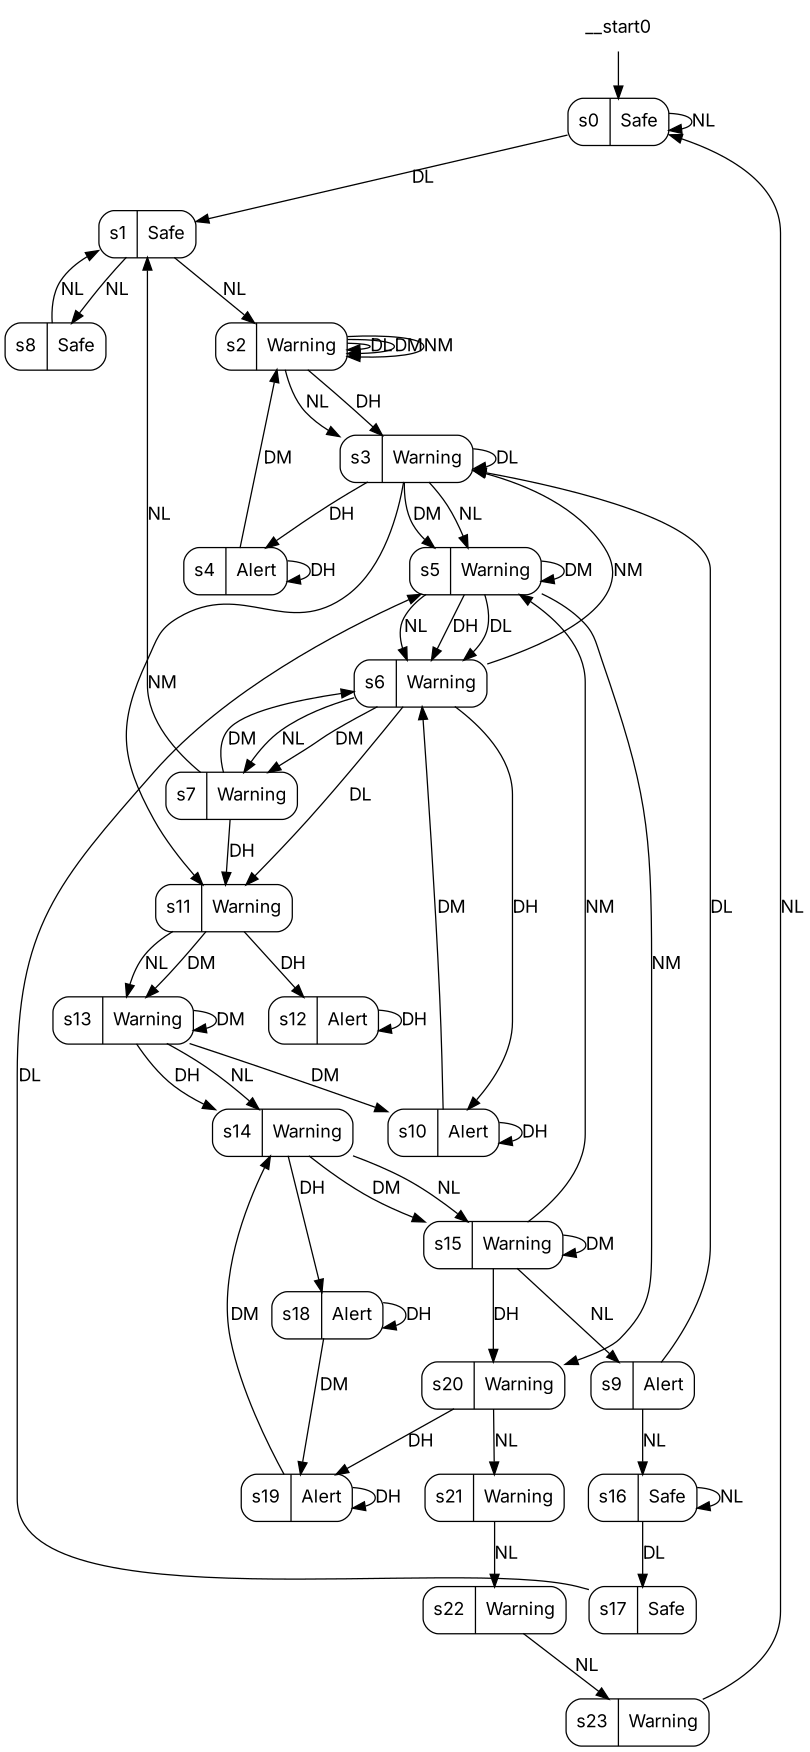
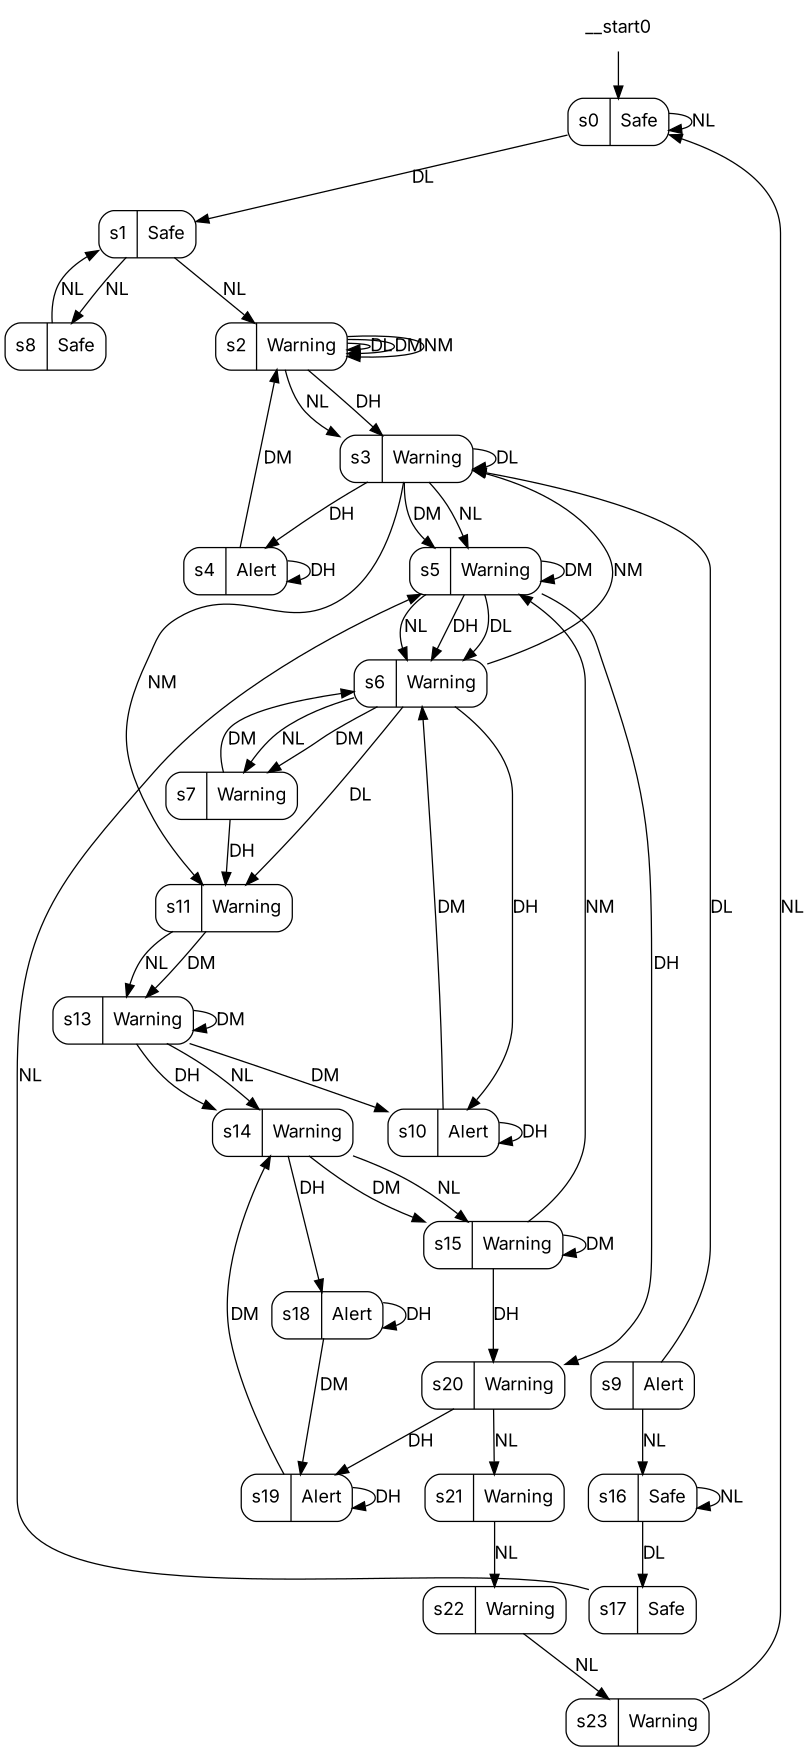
edge "s7" -> "s1": removed, label "NL"
edge "s5" -> "s20": label "NM" -> "DH"
node "s12": removed
edge "s17" -> "s5": label "DL" -> "NL"
edge "s15" -> "s9": removed, label "NL"
